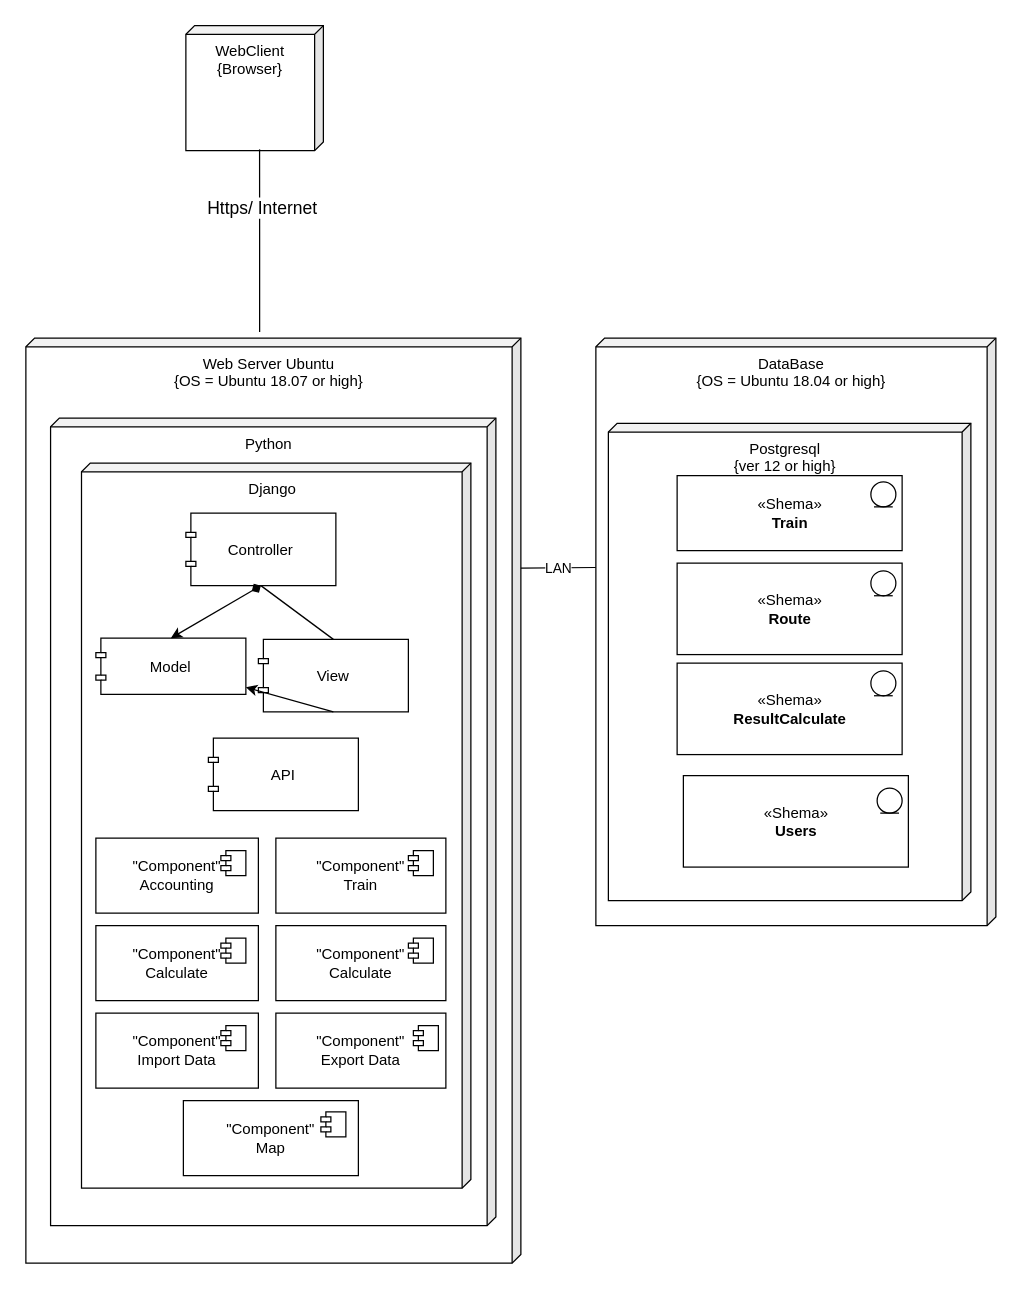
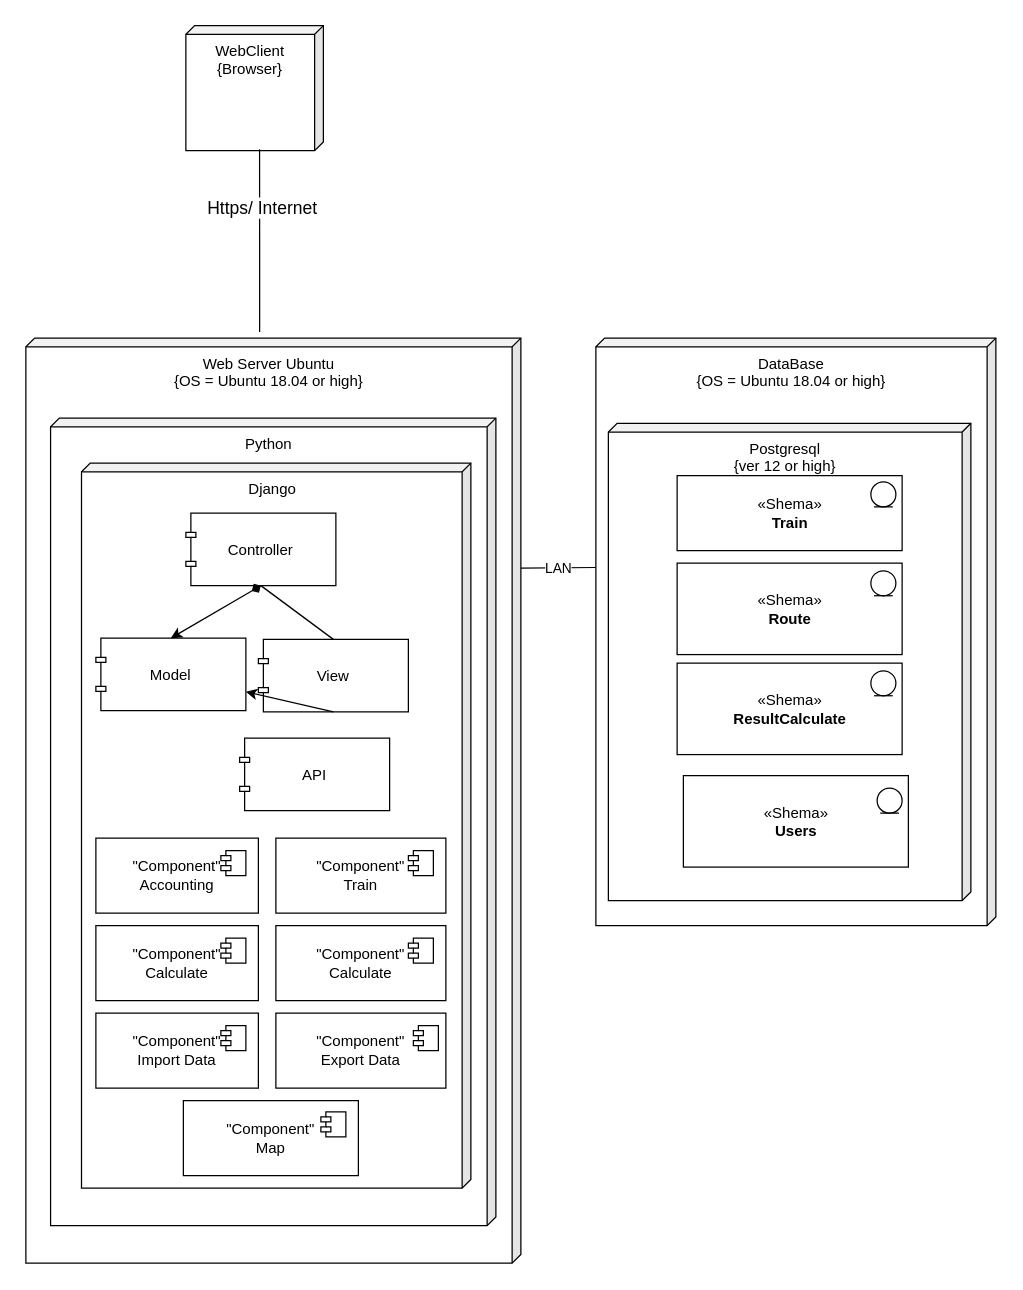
node "Web Server Ubuntu {OS = Ubuntu 18.07 or high}": label "Web Server Ubuntu {OS = Ubuntu 18.07 or high}" -> "Web Server Ubuntu {OS = Ubuntu 18.04 or high}"
node "Model": size 150x56 -> 150x73
node "API": moved (283, 774) -> (314, 774)
